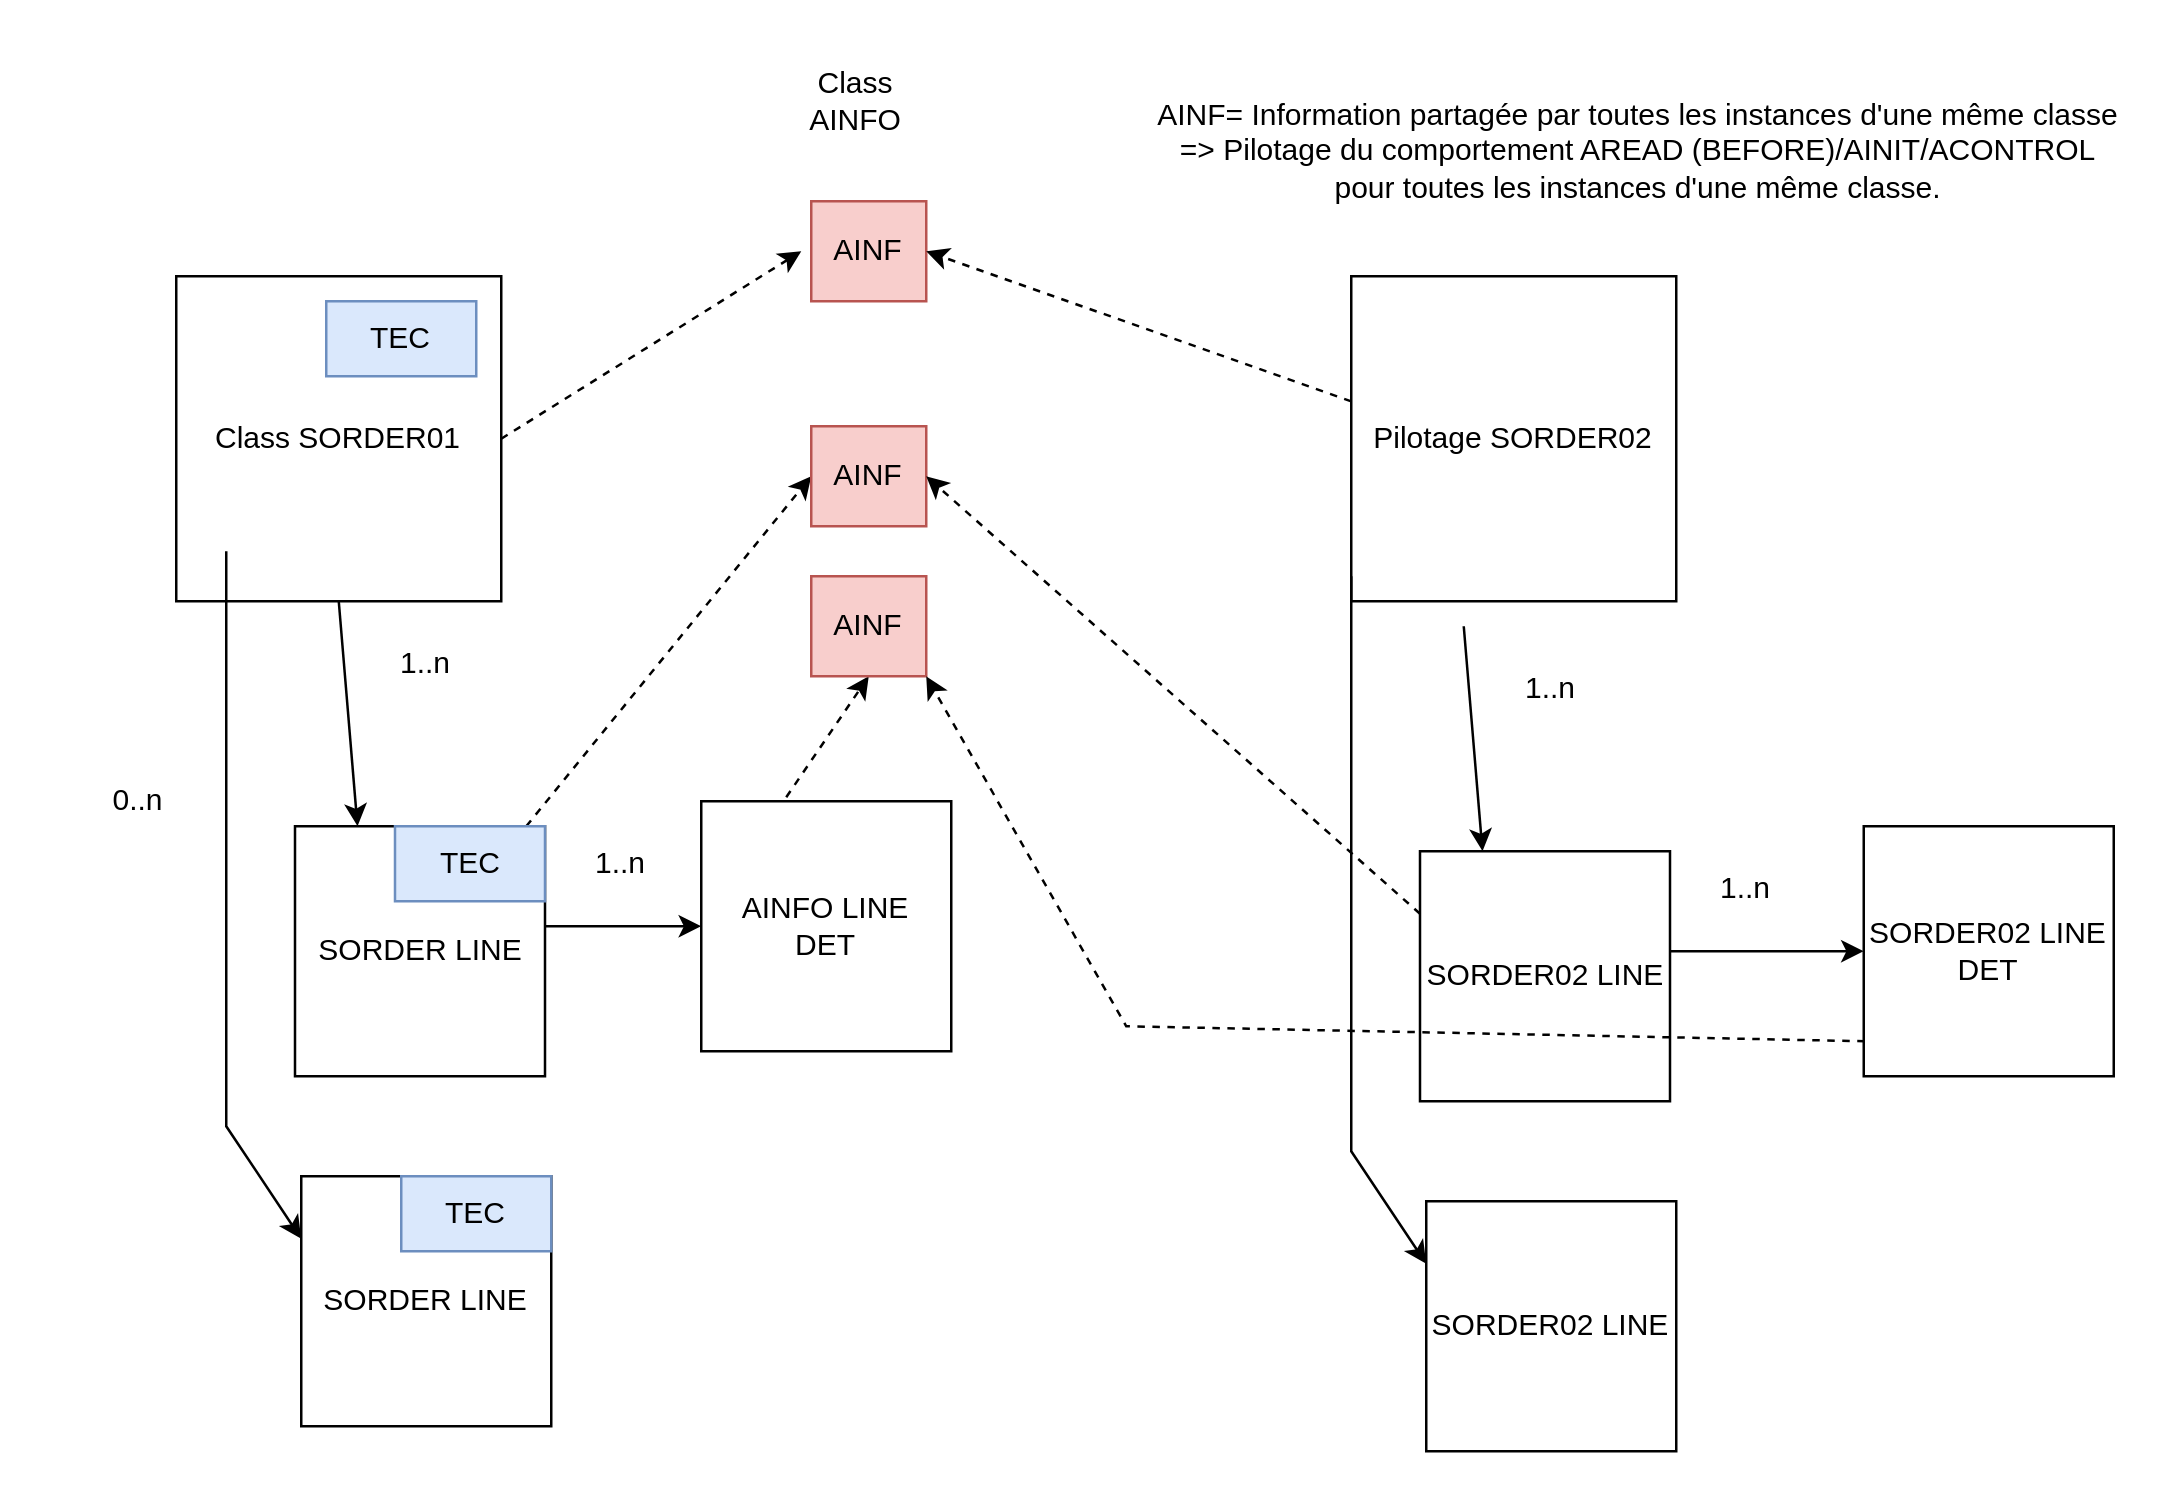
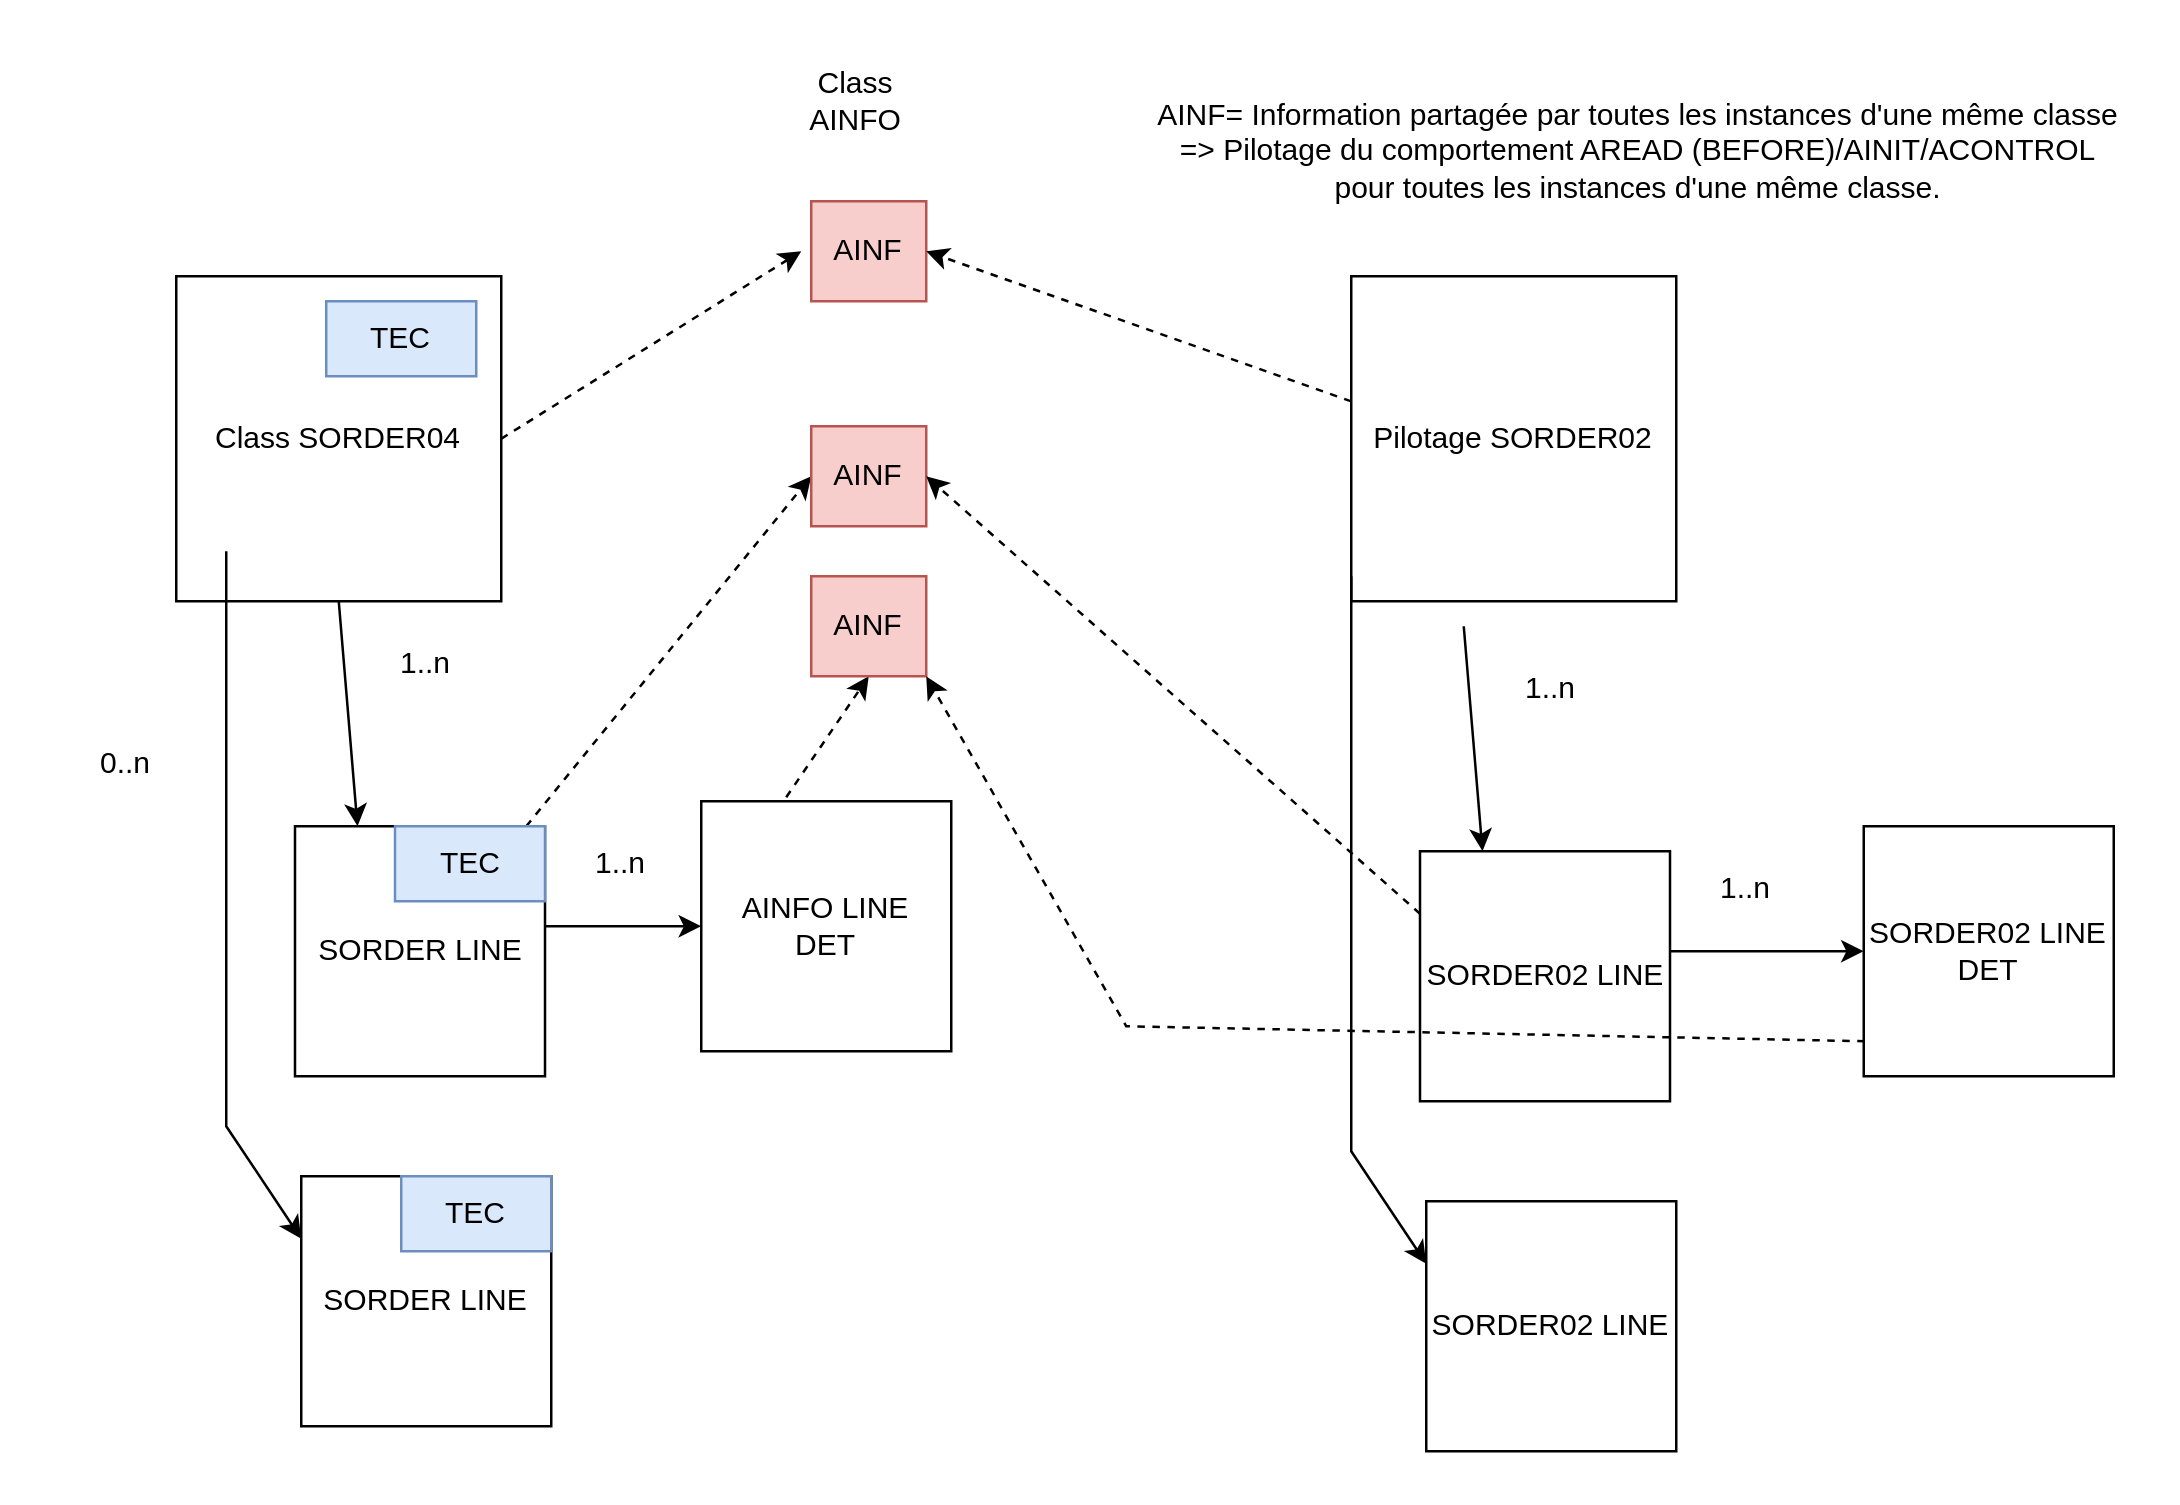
node "Class SORDER01": label "Class SORDER01" -> "Class SORDER04"
node "0..n": moved (139, 801) -> (126, 764)
